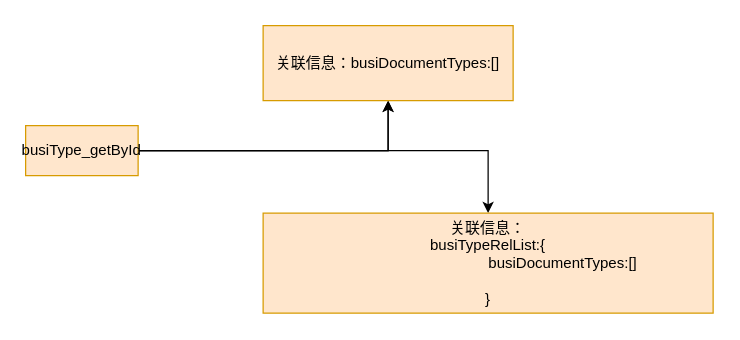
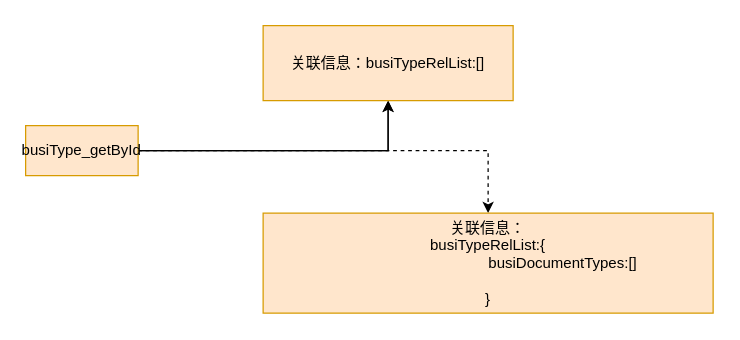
node "关联信息：busiDocumentTypes:[]": label "关联信息：busiDocumentTypes:[]" -> "关联信息：busiTypeRelList:[]"
edge "busiType_getById" -> "关联信息： busiTypeRelList:{ busiDocumentTypes:[] }": style solid -> dashed
